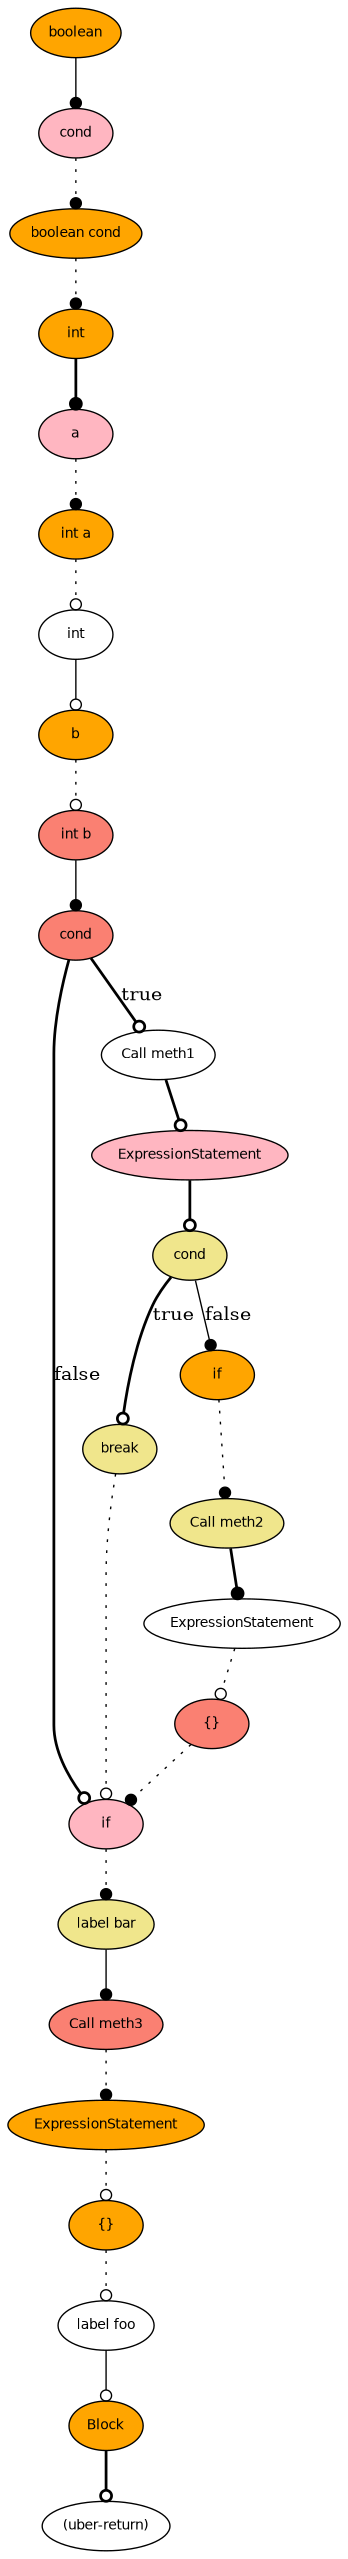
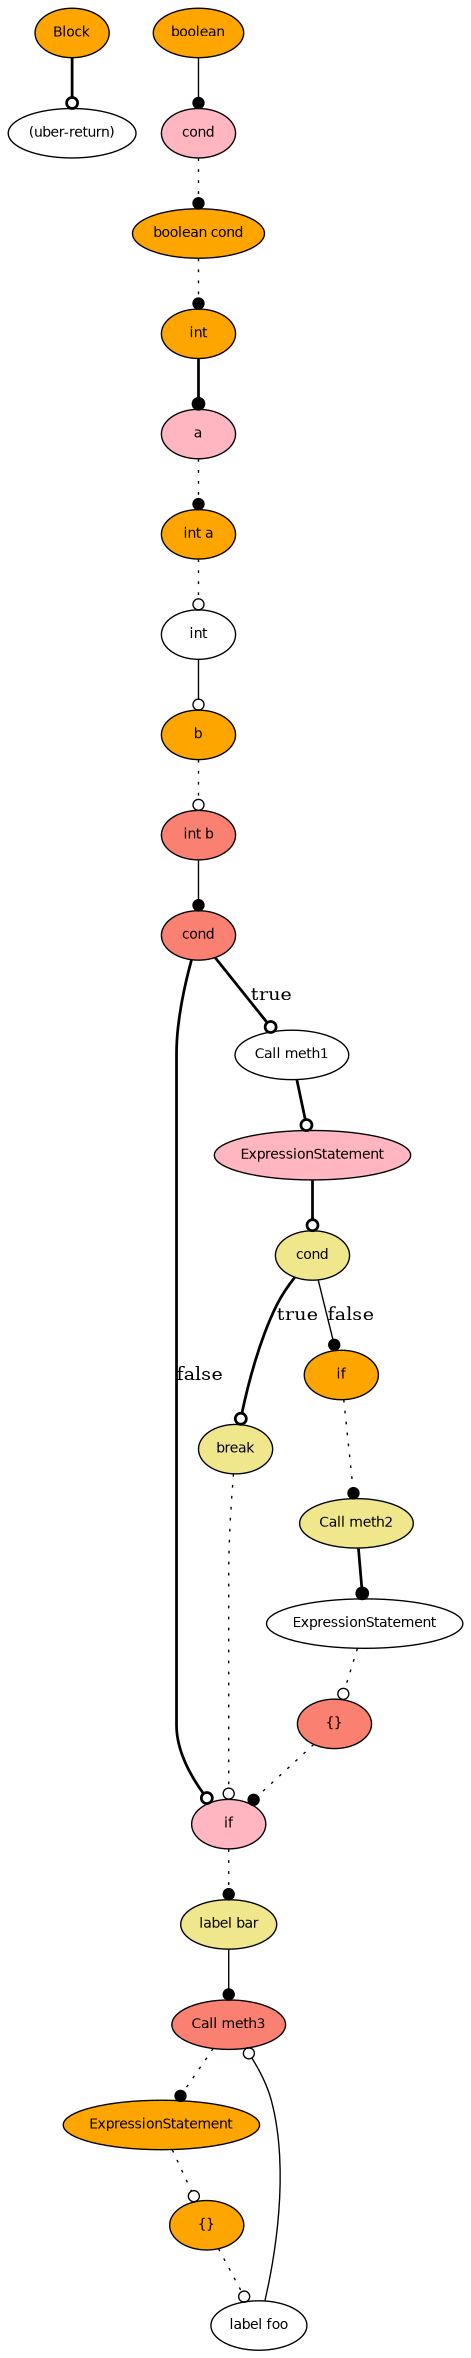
edge "label foo" -> "Block": now "label foo" -> "Call meth3"
